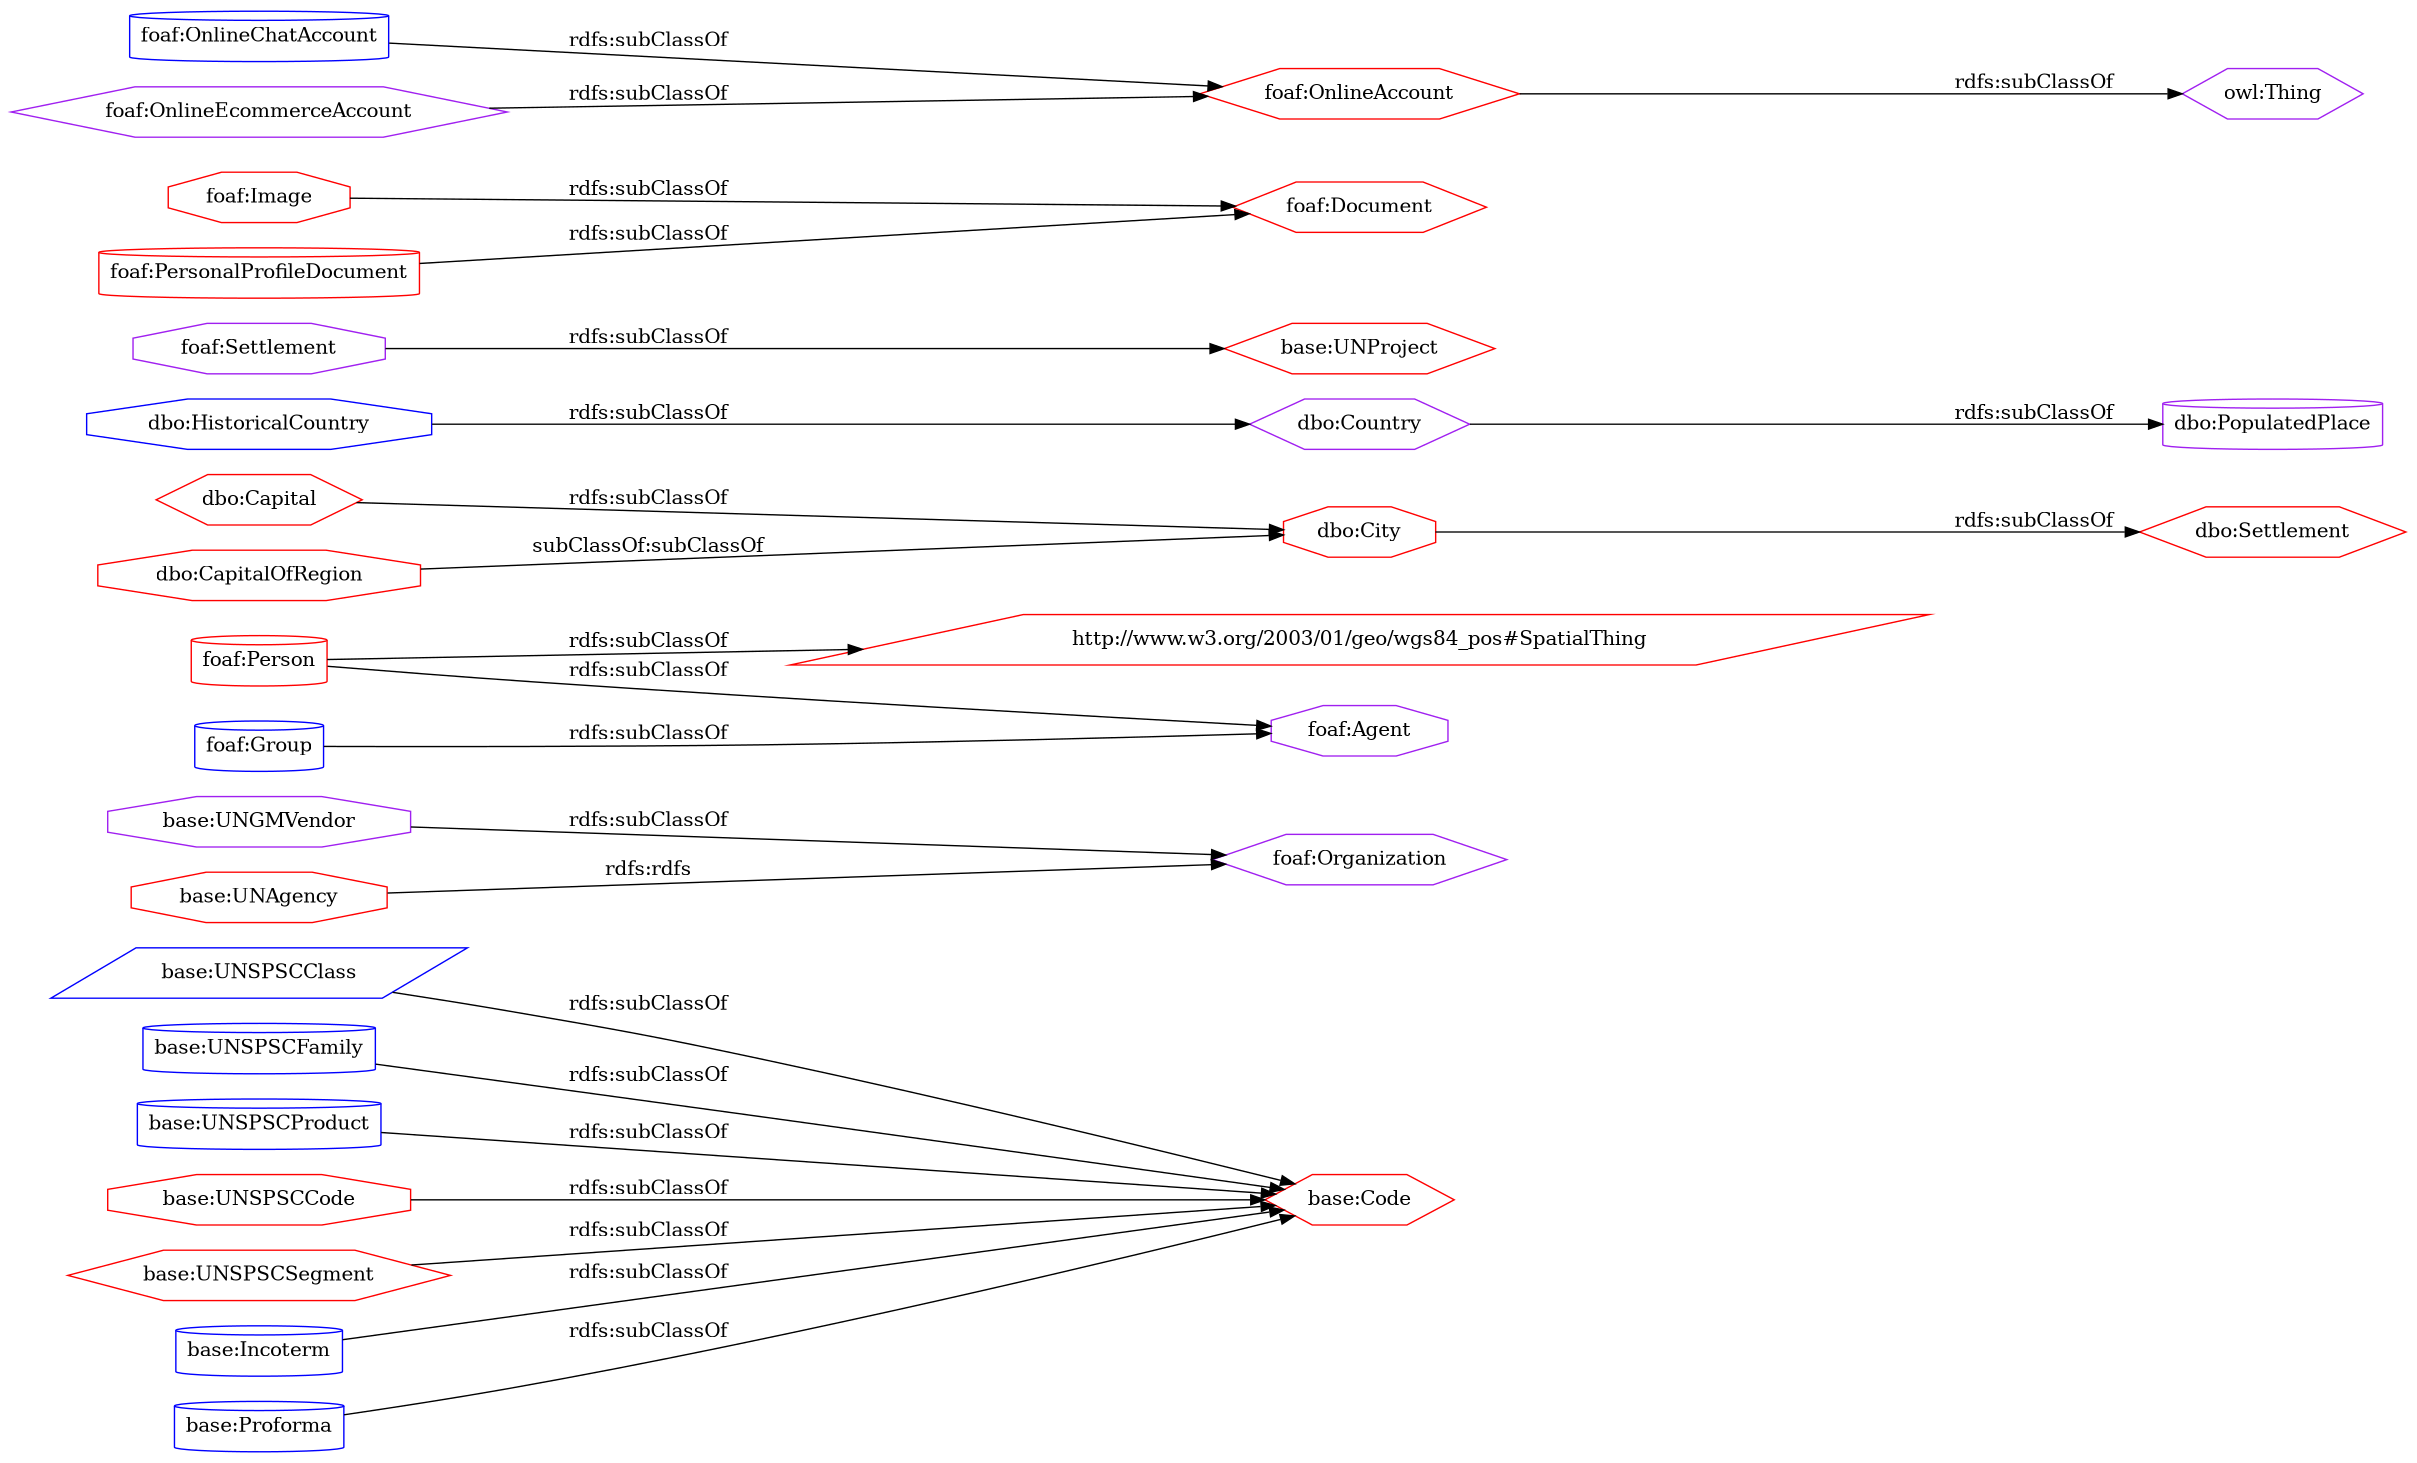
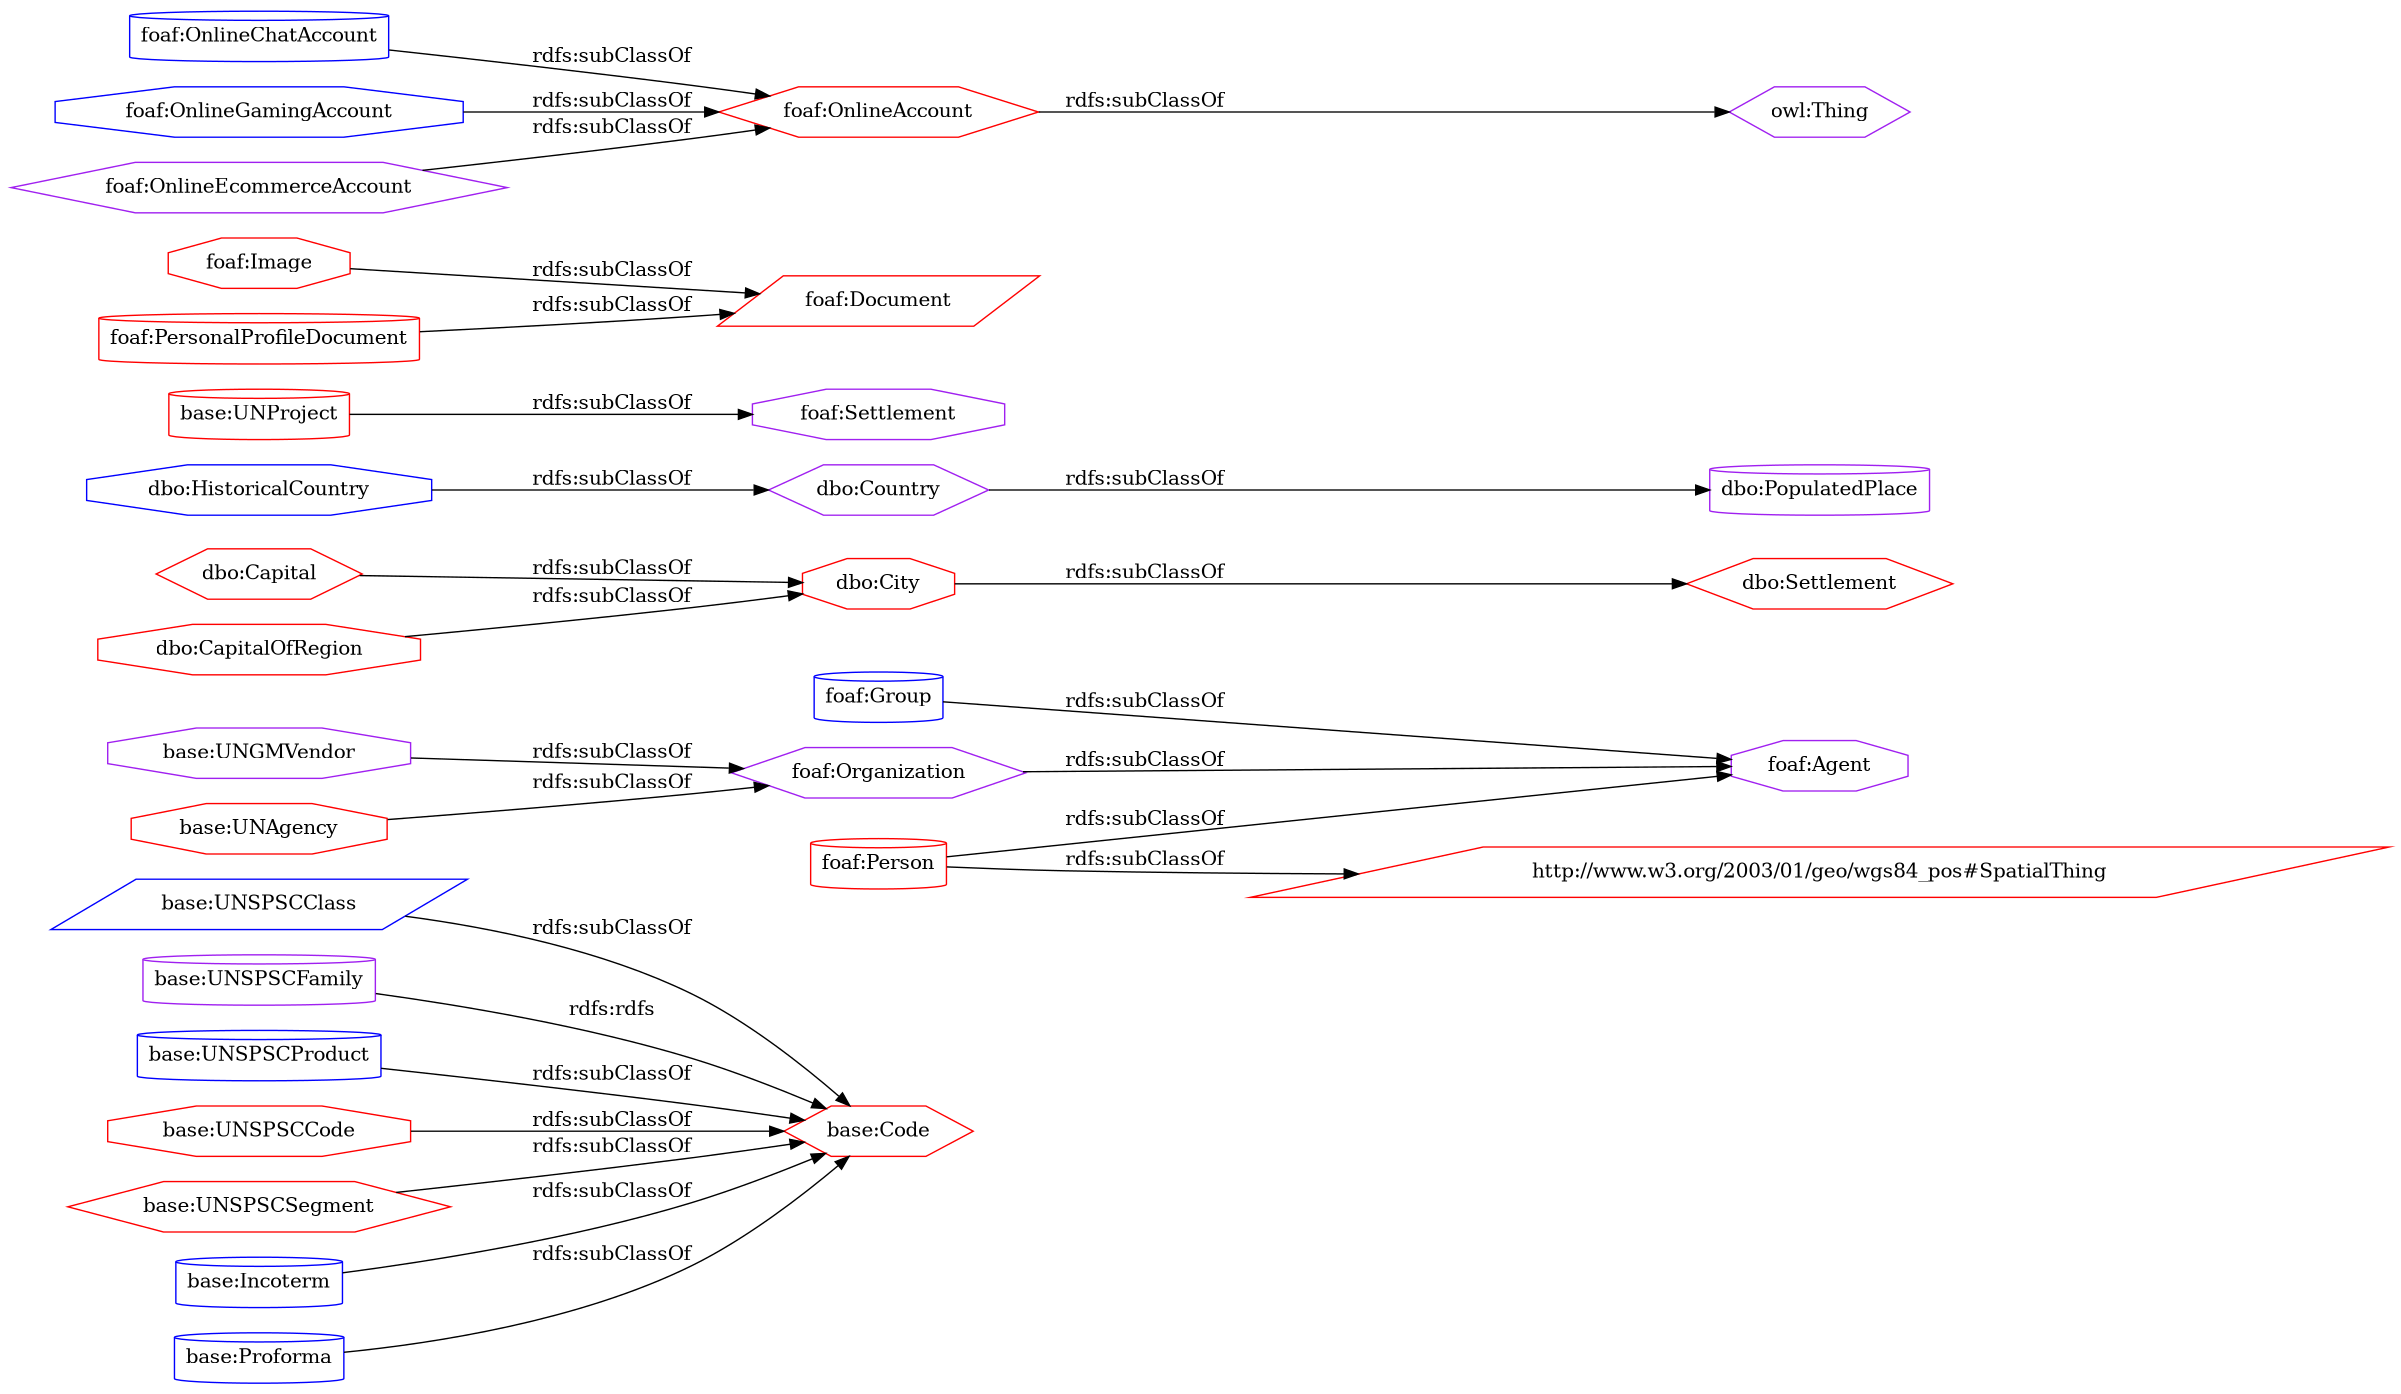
node "foaf:OnlineGamingAccount": added
node "foaf:Document": shape hexagon -> parallelogram
edge "foaf:Settlement" -> "base:UNProject": reversed
node "base:UNProject": shape hexagon -> cylinder
edge "dbo:CapitalOfRegion" -> "dbo:City": label "subClassOf:subClassOf" -> "rdfs:subClassOf"
edge "foaf:Organization" -> "foaf:Agent": added, label "rdfs:subClassOf"
edge "base:UNAgency" -> "foaf:Organization": label "rdfs:rdfs" -> "rdfs:subClassOf"
node "base:UNSPSCFamily": color blue -> purple
edge "base:UNSPSCFamily" -> "base:Code": label "rdfs:subClassOf" -> "rdfs:rdfs"
